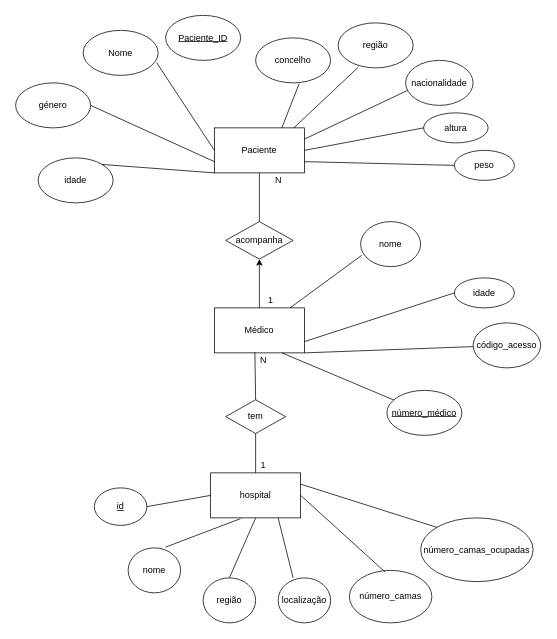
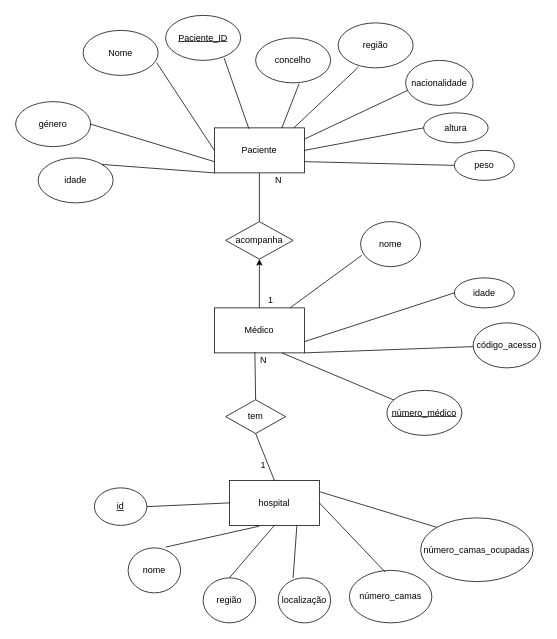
edge "Paciente_ID" -- "Paciente": added
node "género": moved (53, 105) -> (53, 124)
node "hospital": moved (255, 495) -> (274, 503)
